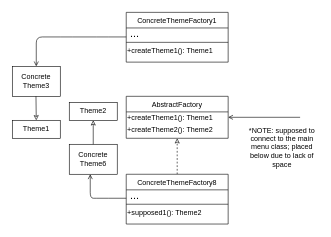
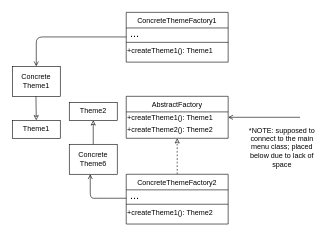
node "Concrete Theme3": label "Concrete Theme3" -> "Concrete Theme1"
node "ConcreteThemeFactory8": label "ConcreteThemeFactory8" -> "ConcreteThemeFactory2"
node "+supposed1(): Theme2": label "+supposed1(): Theme2" -> "+createTheme1(): Theme2"
